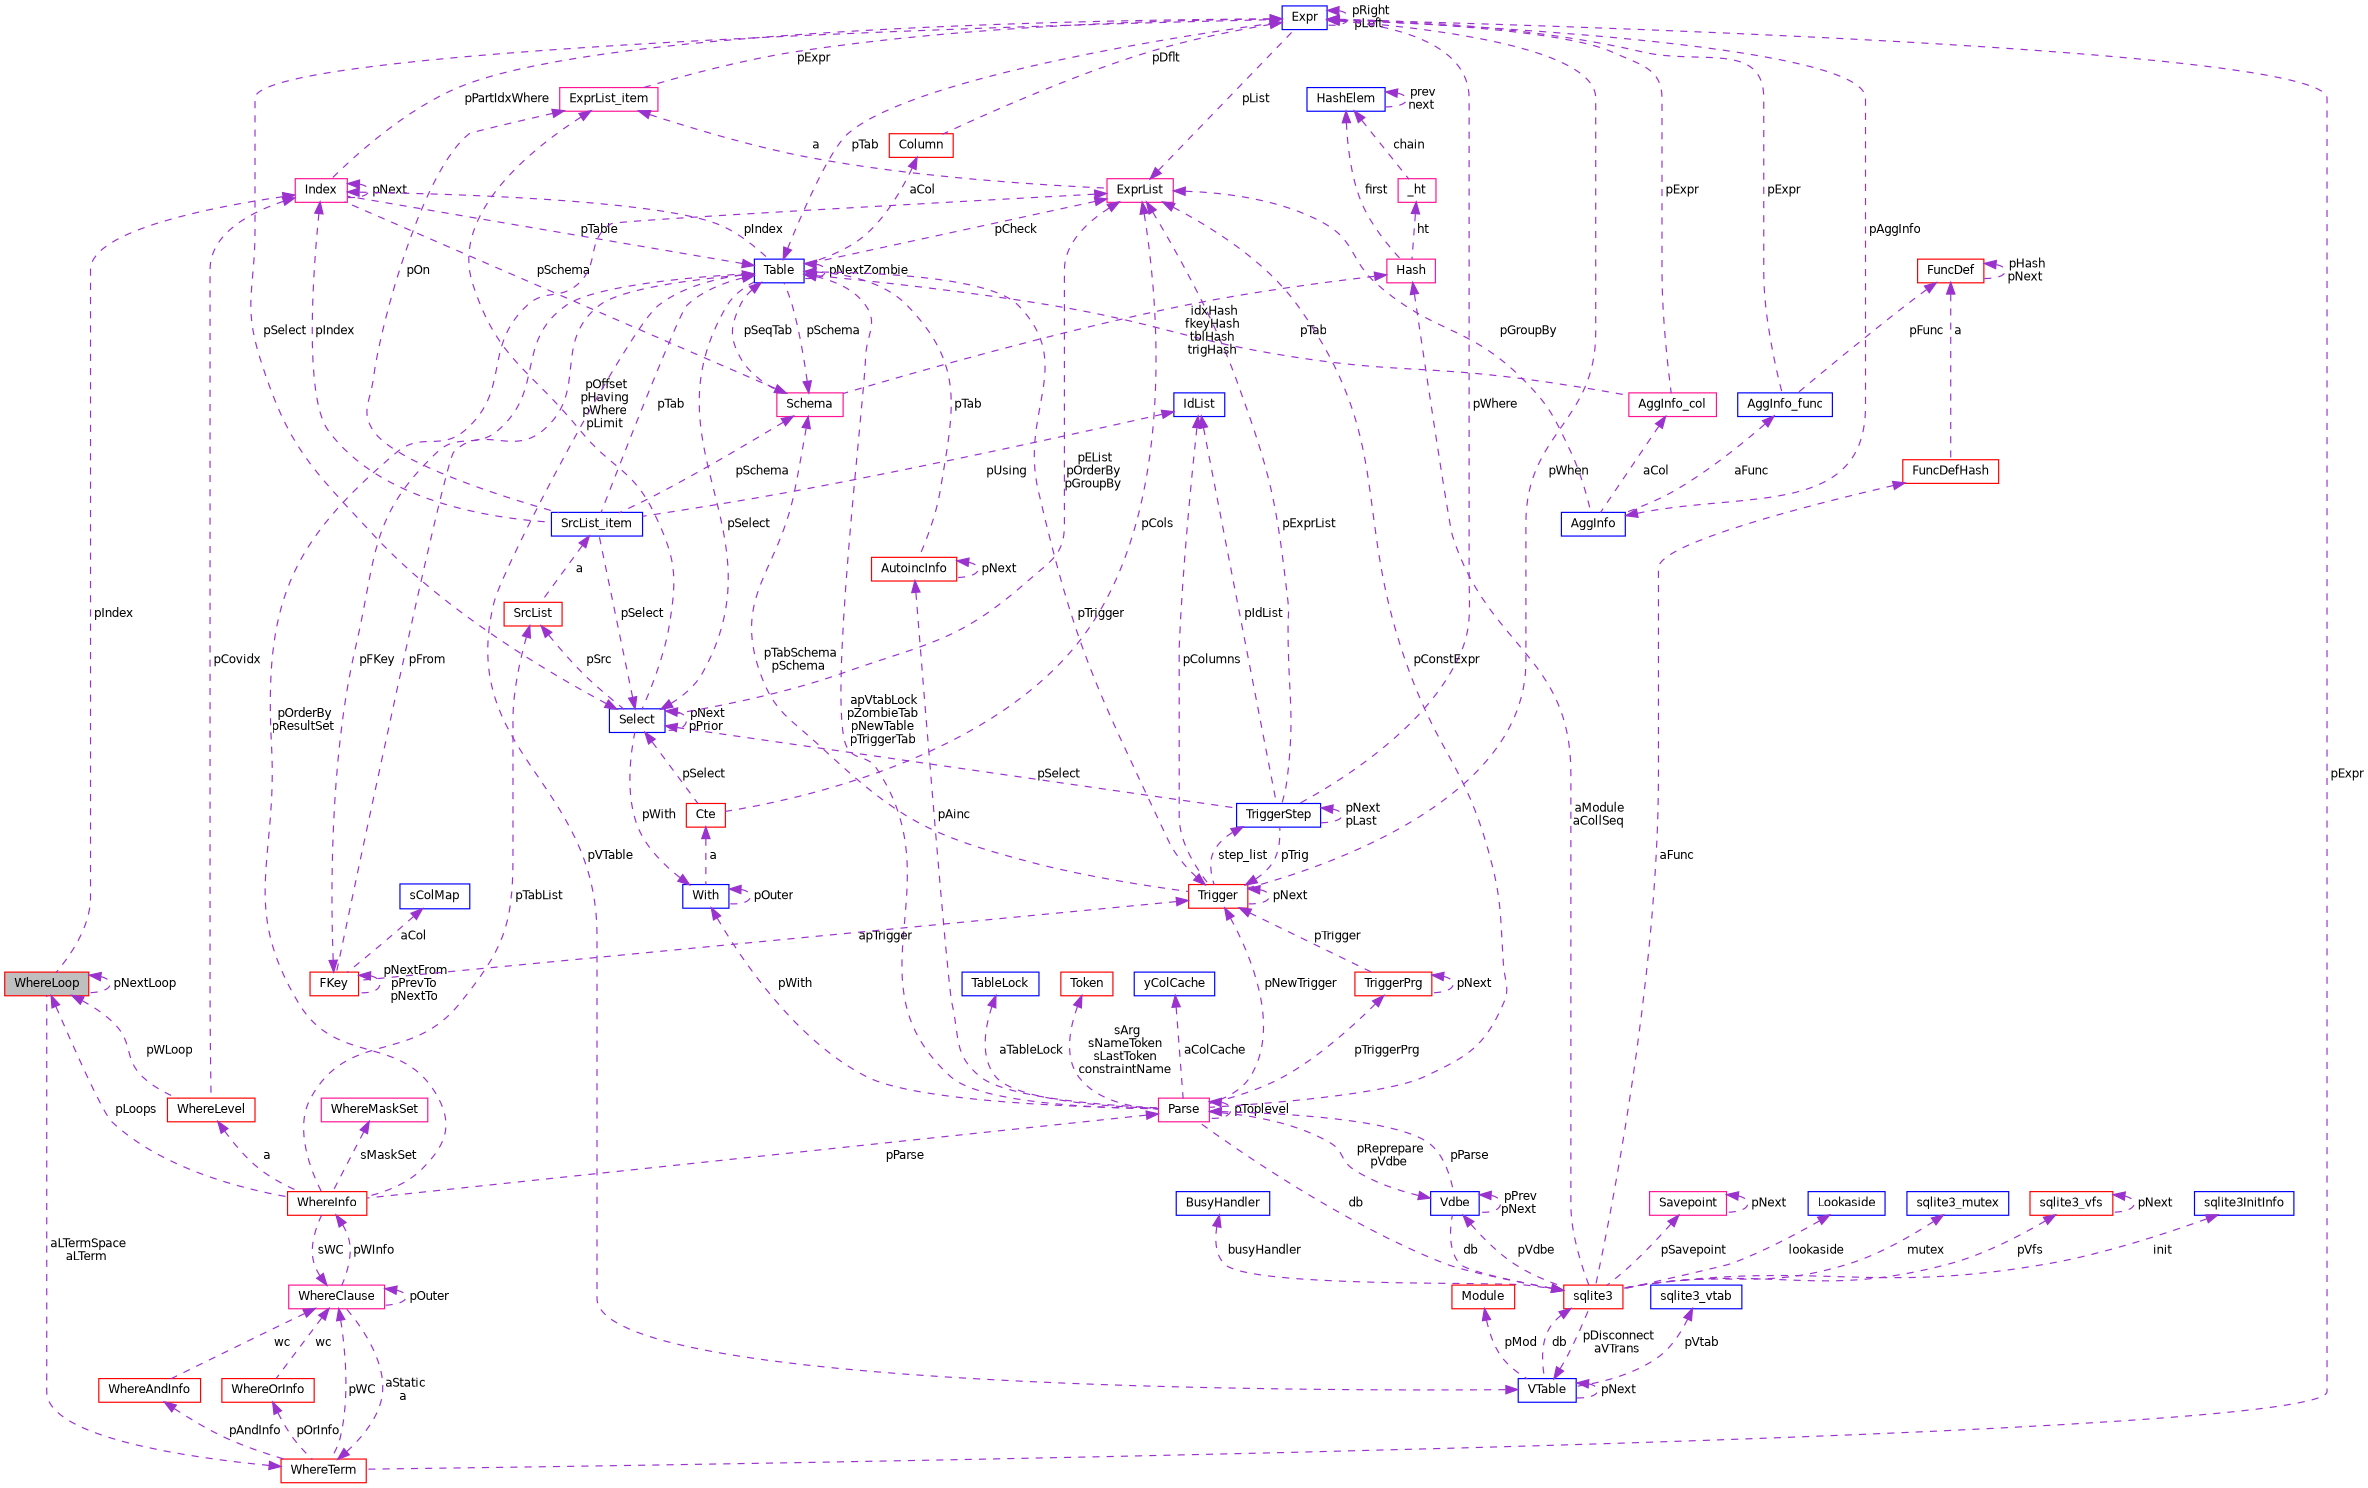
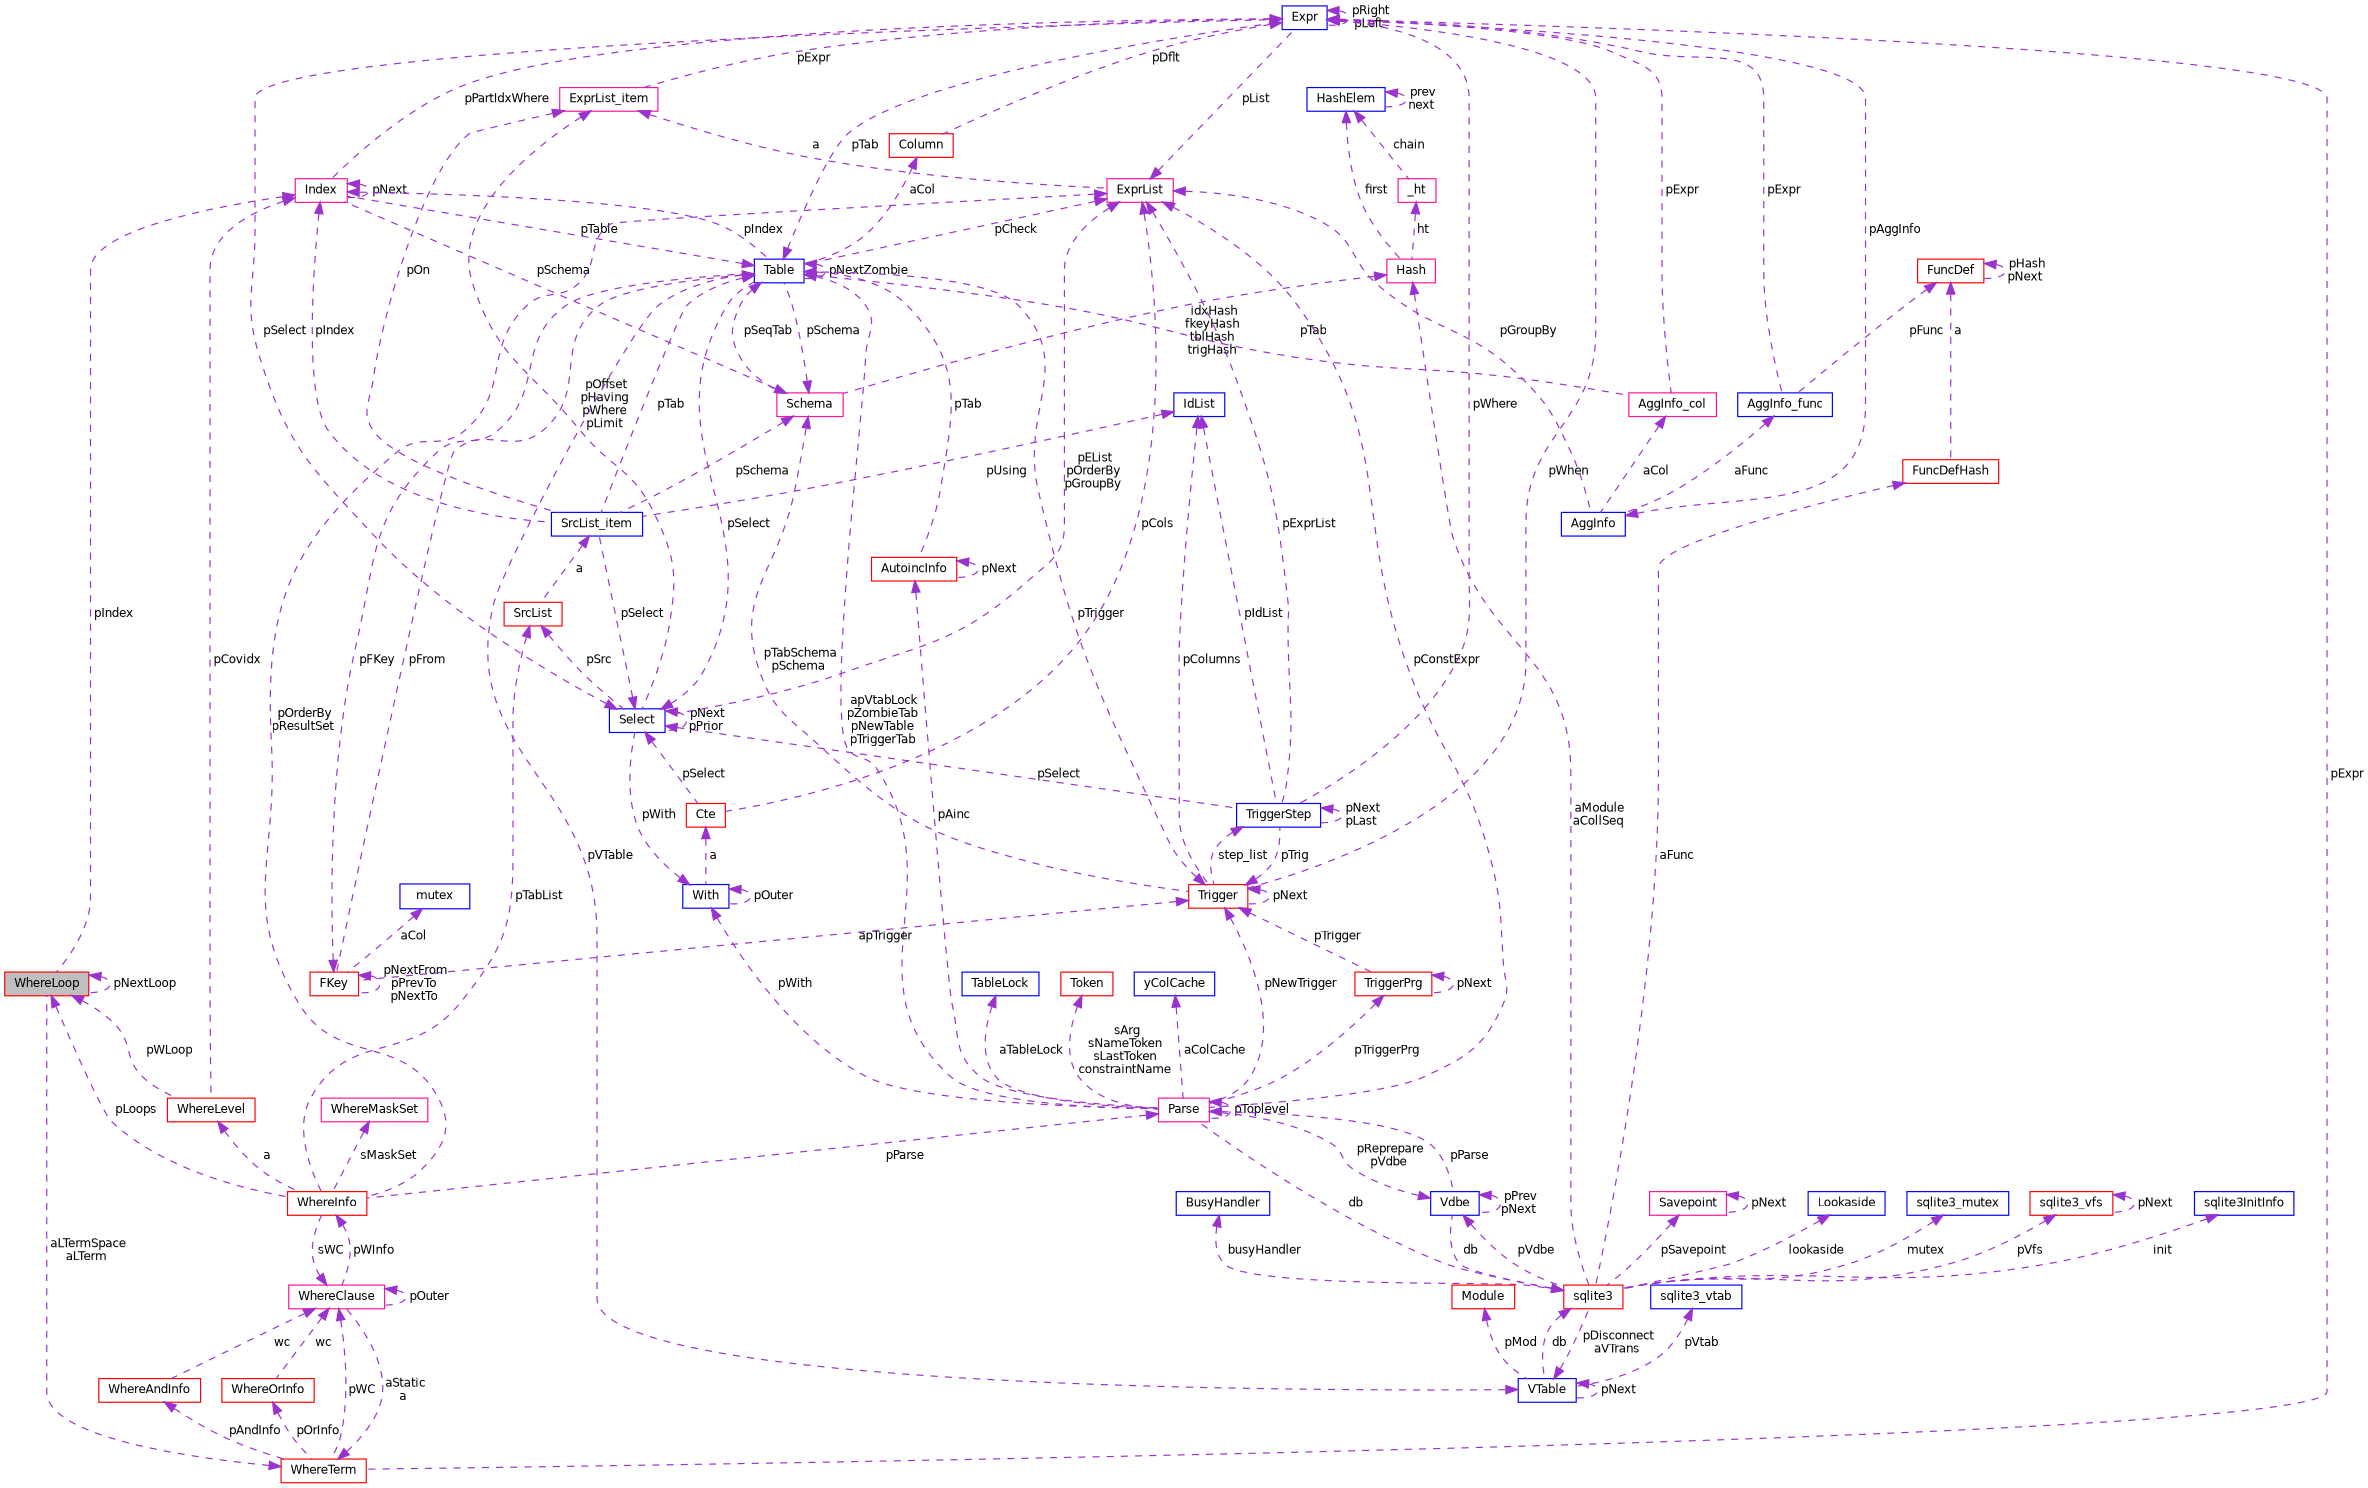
node "sColMap": label "sColMap" -> "mutex"
